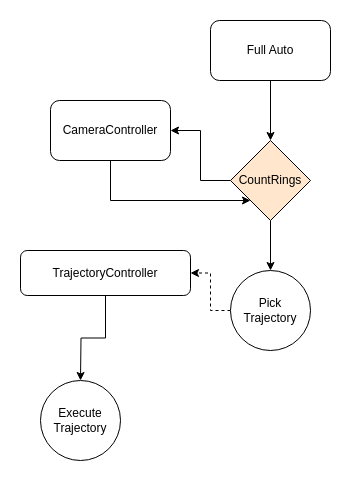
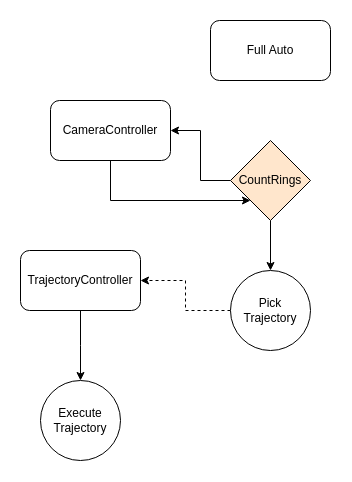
edge "Full Auto" -> "CountRings": removed
node "TrajectoryController": size 170x45 -> 120x60
